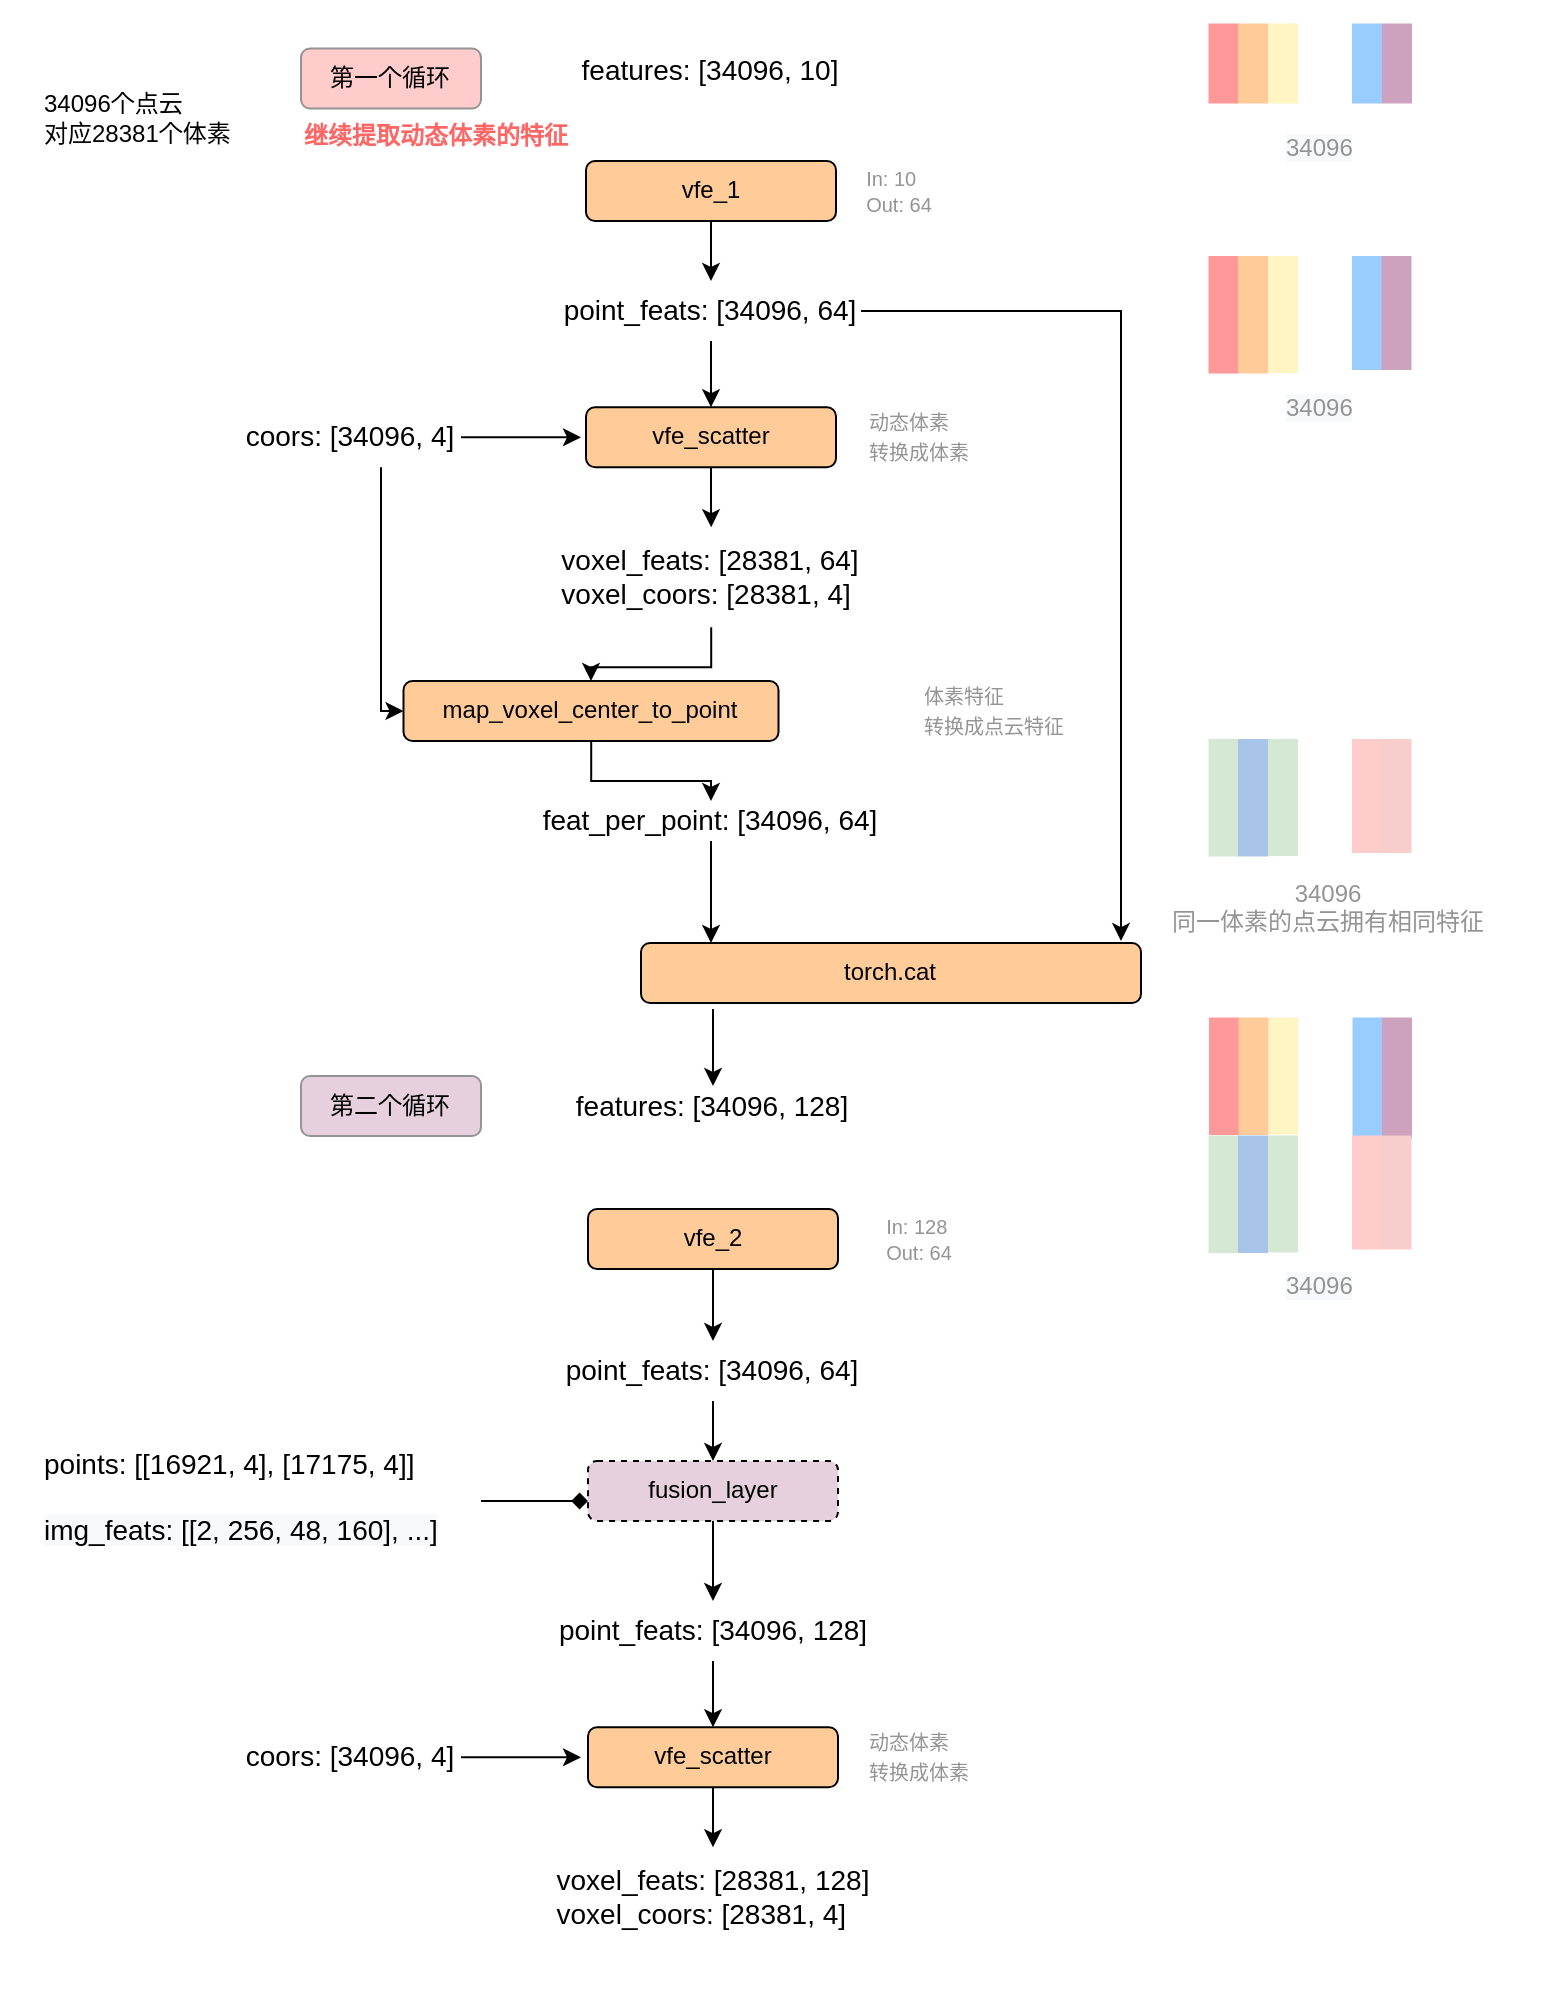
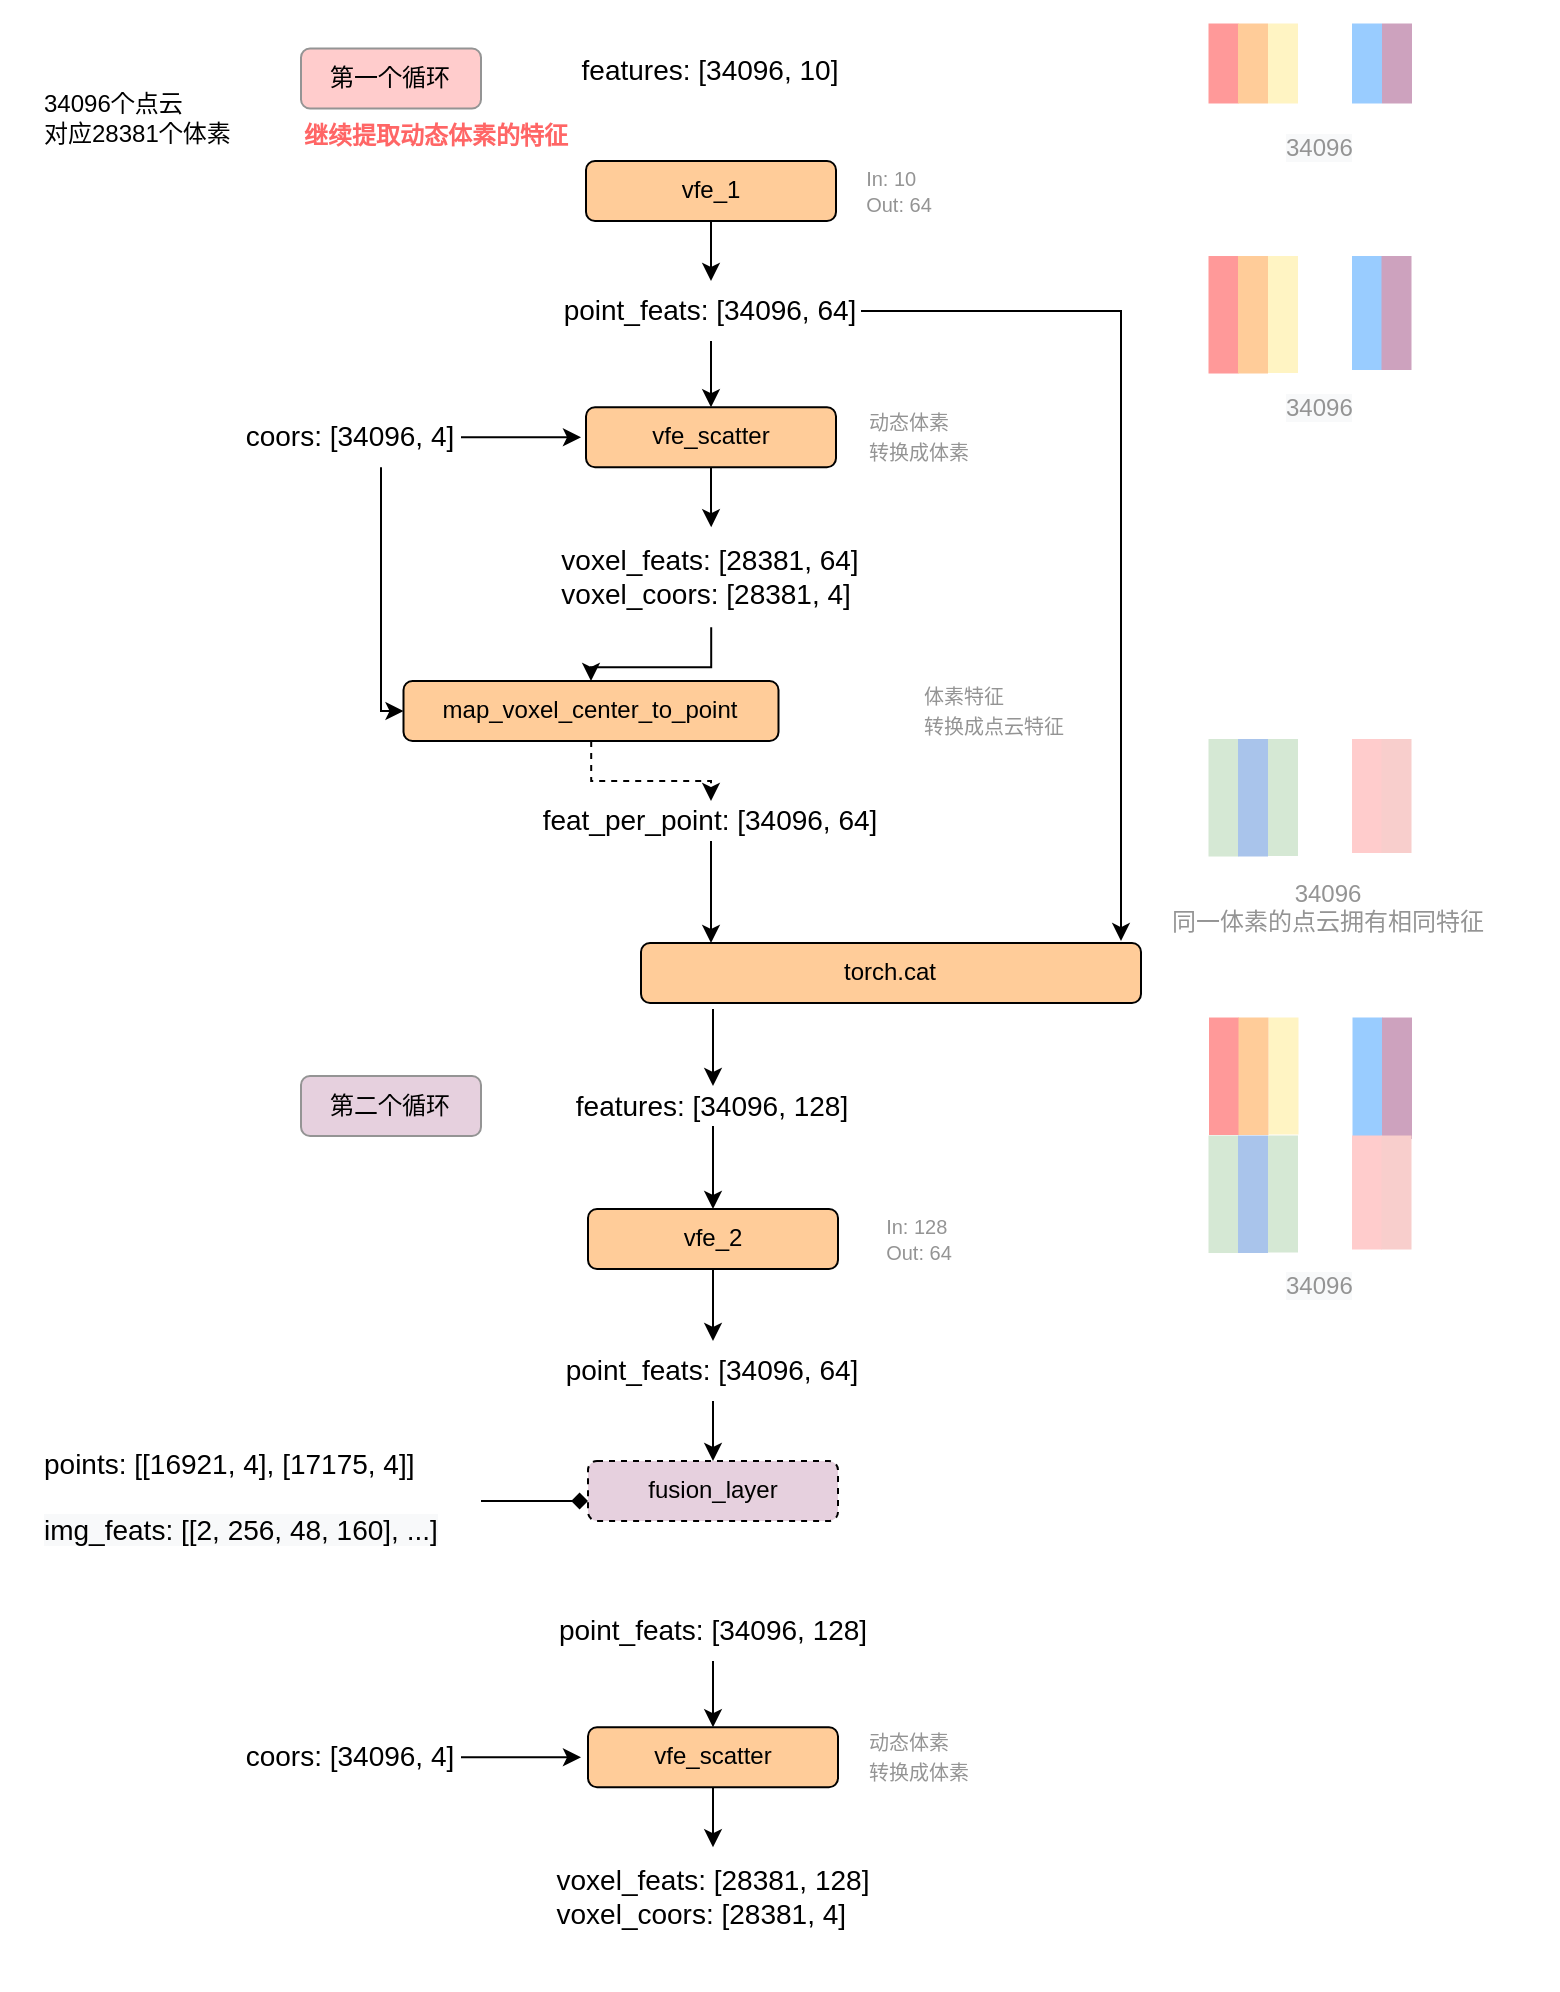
edge "map_voxel_center_to_point" -> "feat_per_point: [34096, 64]": style solid -> dashed
edge "features: [34096, 128]" -> "vfe_2": added
edge "fusion_layer" -> "point_feats: [34096, 128]": removed
